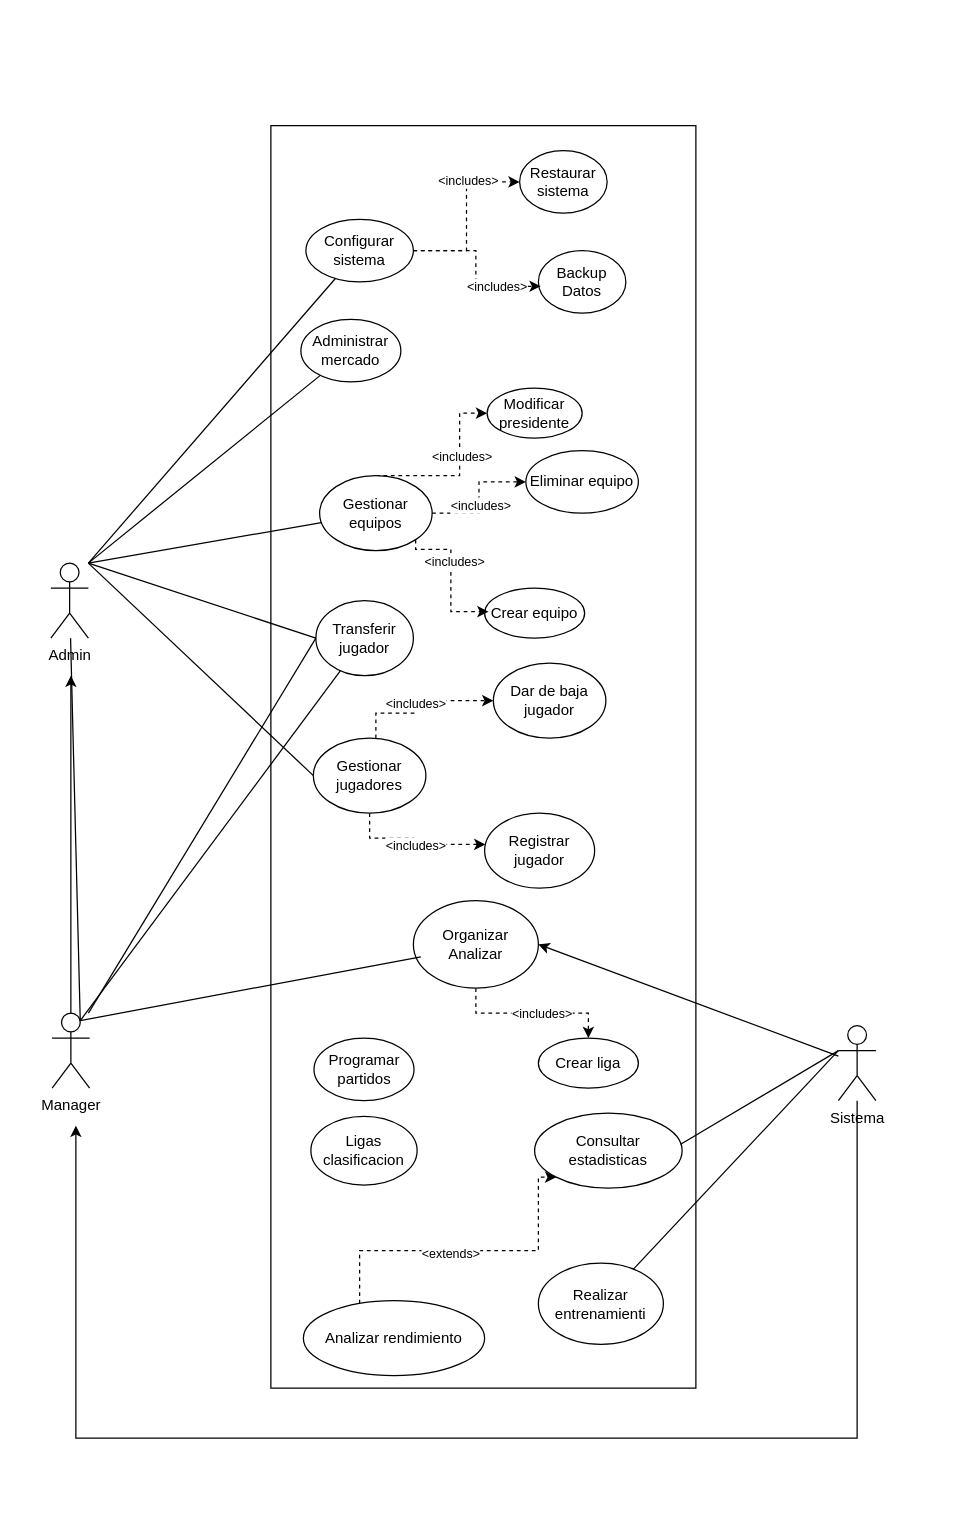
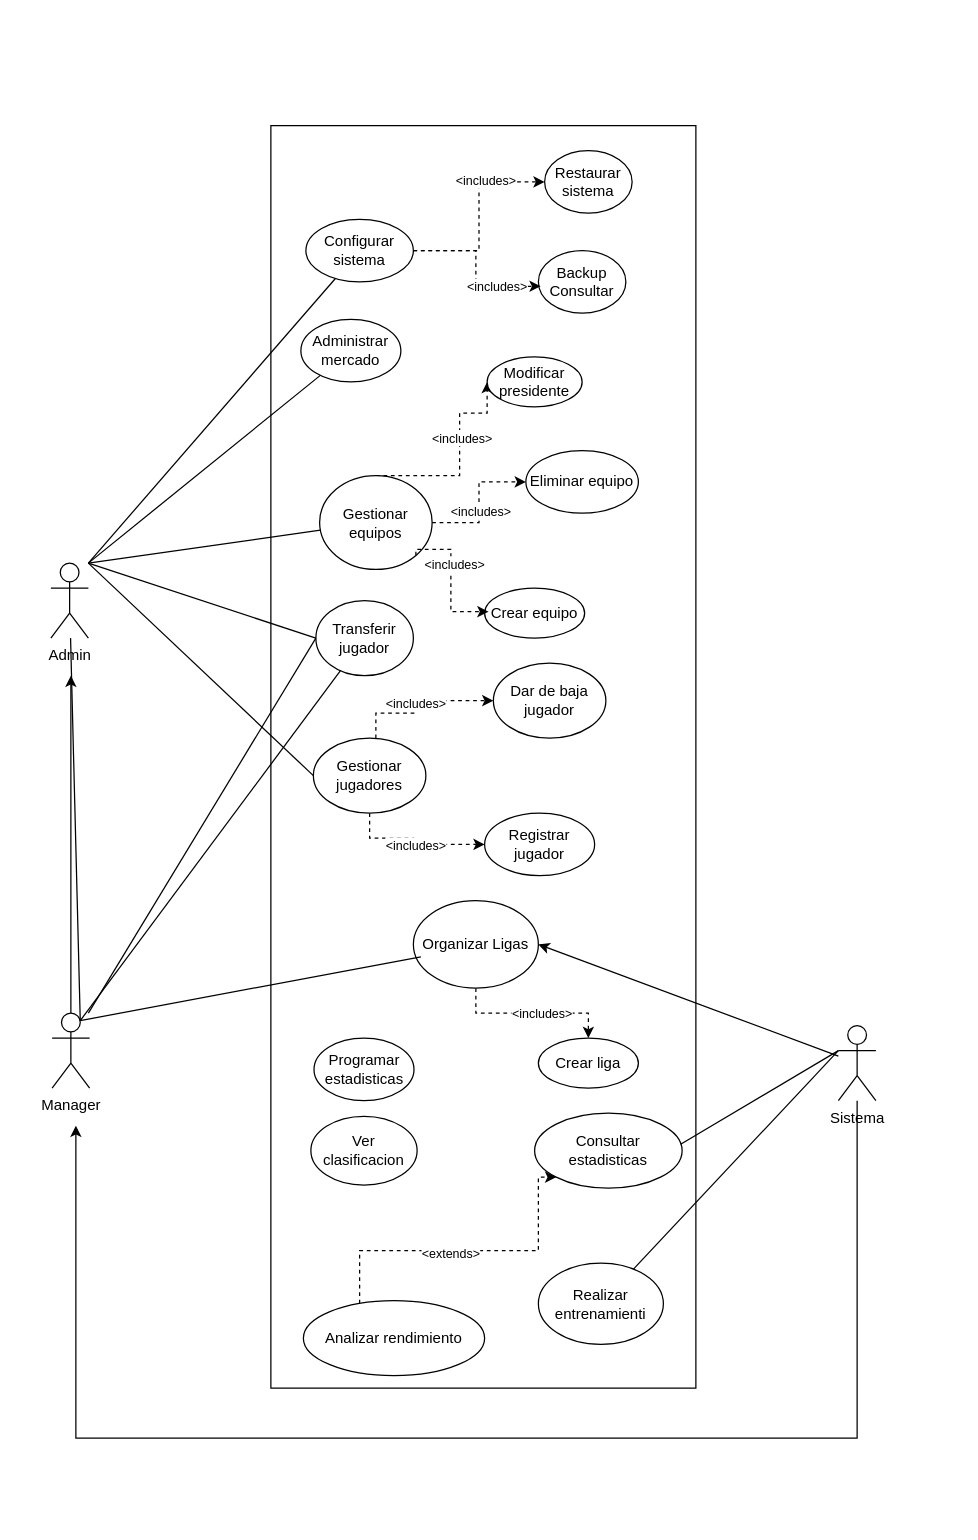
node "Restaurar sistema": moved (563, 182) -> (588, 182)
node "Backup Datos": label "Backup Datos" -> "Backup Consultar"
node "Modificar presidente": moved (534, 413) -> (534, 382)
node "Gestionar equipos": size 113x75 -> 113x94
node "Registrar jugador": size 110x75 -> 110x63
node "Organizar Analizar": label "Organizar Analizar" -> "Organizar Ligas"
node "Programar partidos": label "Programar partidos" -> "Programar estadisticas"
node "Ligas clasificacion": label "Ligas clasificacion" -> "Ver clasificacion"
